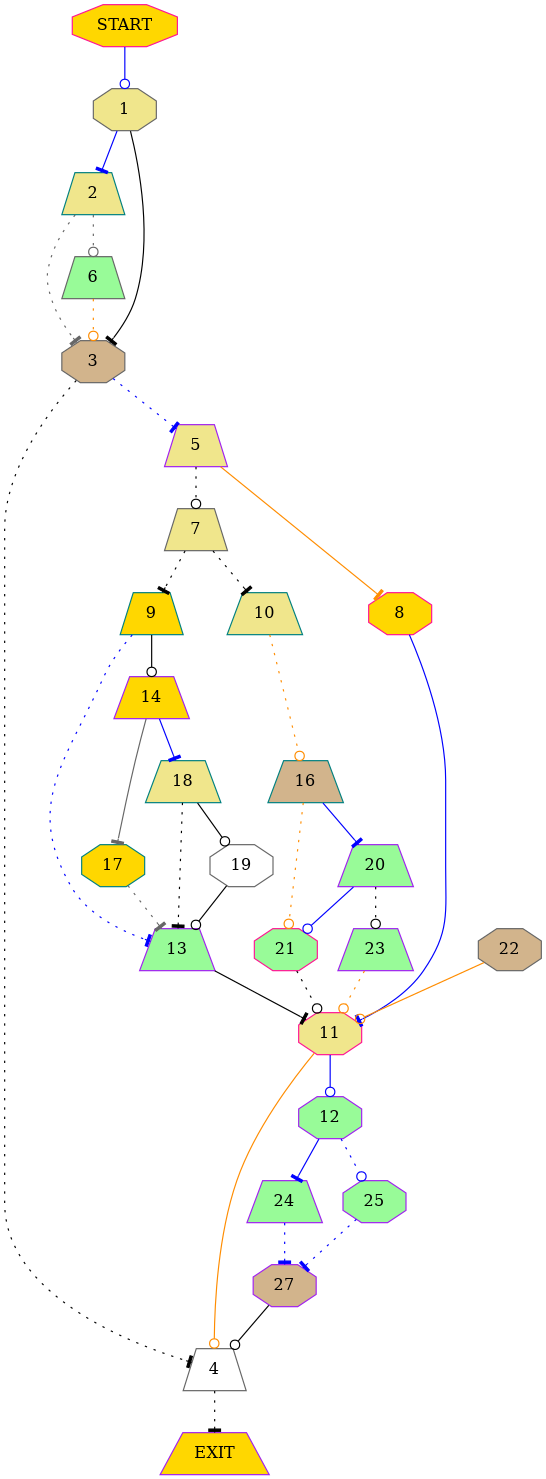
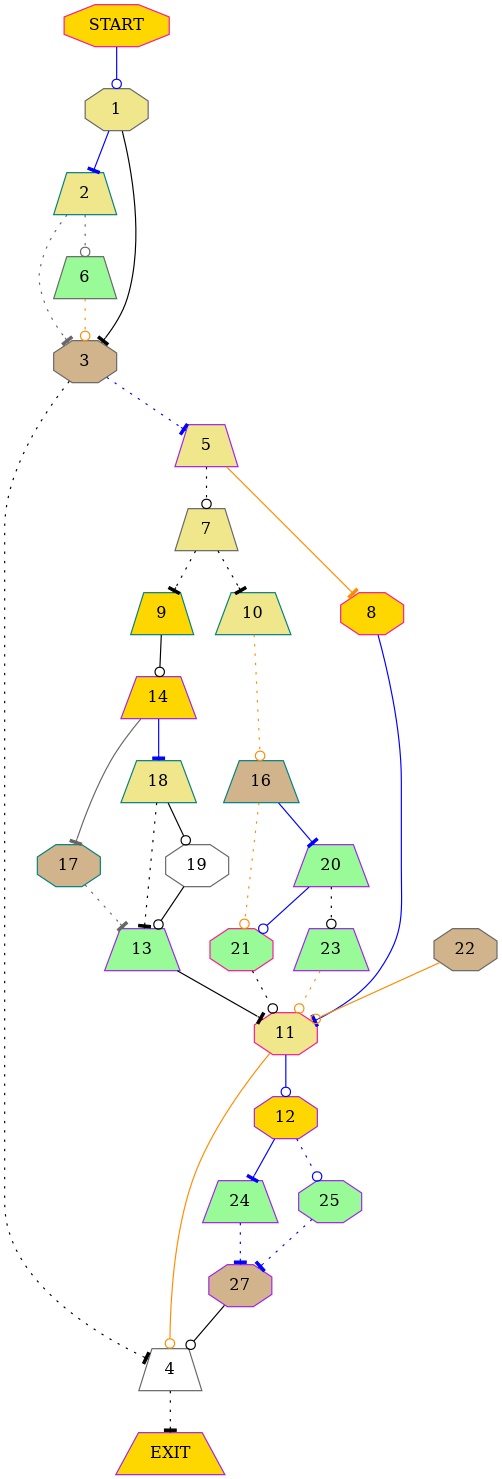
edge "9" -> "13": removed
node "17": fillcolor gold -> tan
node "12": fillcolor palegreen -> gold
